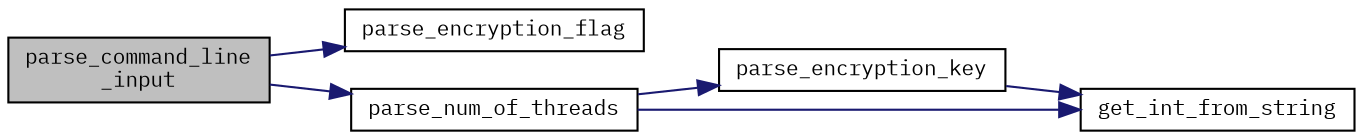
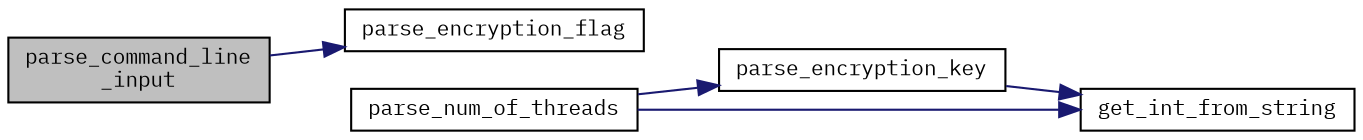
edge "parse_command_line _input" -> "parse_num_of_threads": removed
